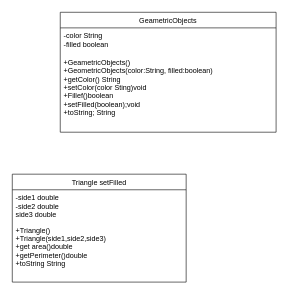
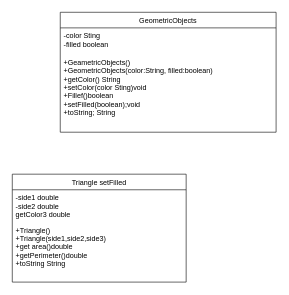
node "GeametricObjects": label "GeametricObjects" -> "GeometricObjects"
node "-color String -filled boolean": label "-color String -filled boolean" -> "-color Sting -filled boolean"
node "-side1 double -side2 double side3 double": label "-side1 double -side2 double side3 double" -> "-side1 double -side2 double getColor3 double"
